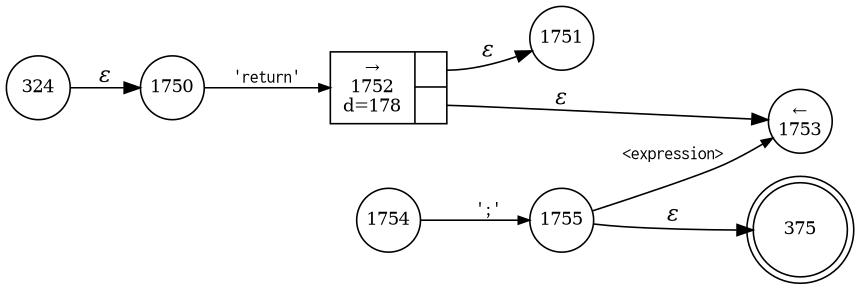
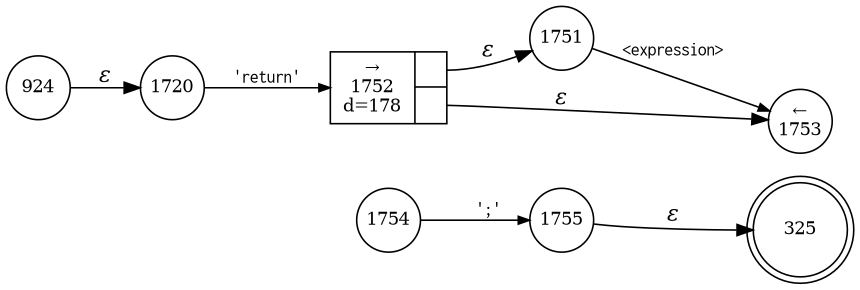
node "324": label "324" -> "924"
node "1750": label "1750" -> "1720"
edge "1755" -> "← 1753": now "1751" -> "← 1753"
node "375": label "375" -> "325"
